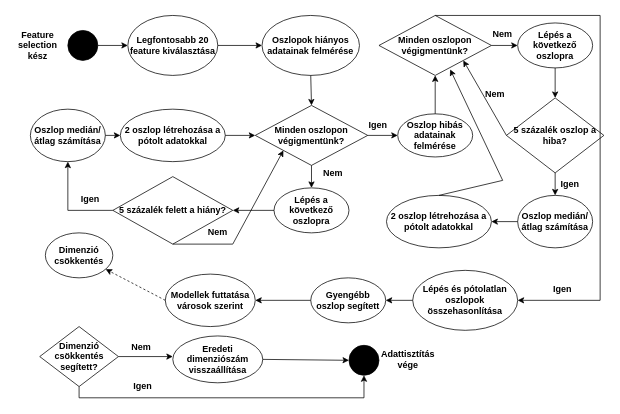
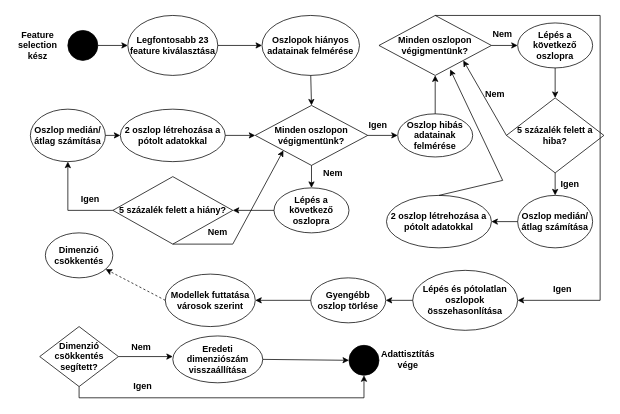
node "Legfontosabb 20 feature kiválasztása": label "Legfontosabb 20 feature kiválasztása" -> "Legfontosabb 23 feature kiválasztása"
node "5 százalék oszlop a hiba?": label "5 százalék oszlop a hiba?" -> "5 százalék felett a hiba?"
node "Gyengébb oszlop segített": label "Gyengébb oszlop segített" -> "Gyengébb oszlop törlése"
